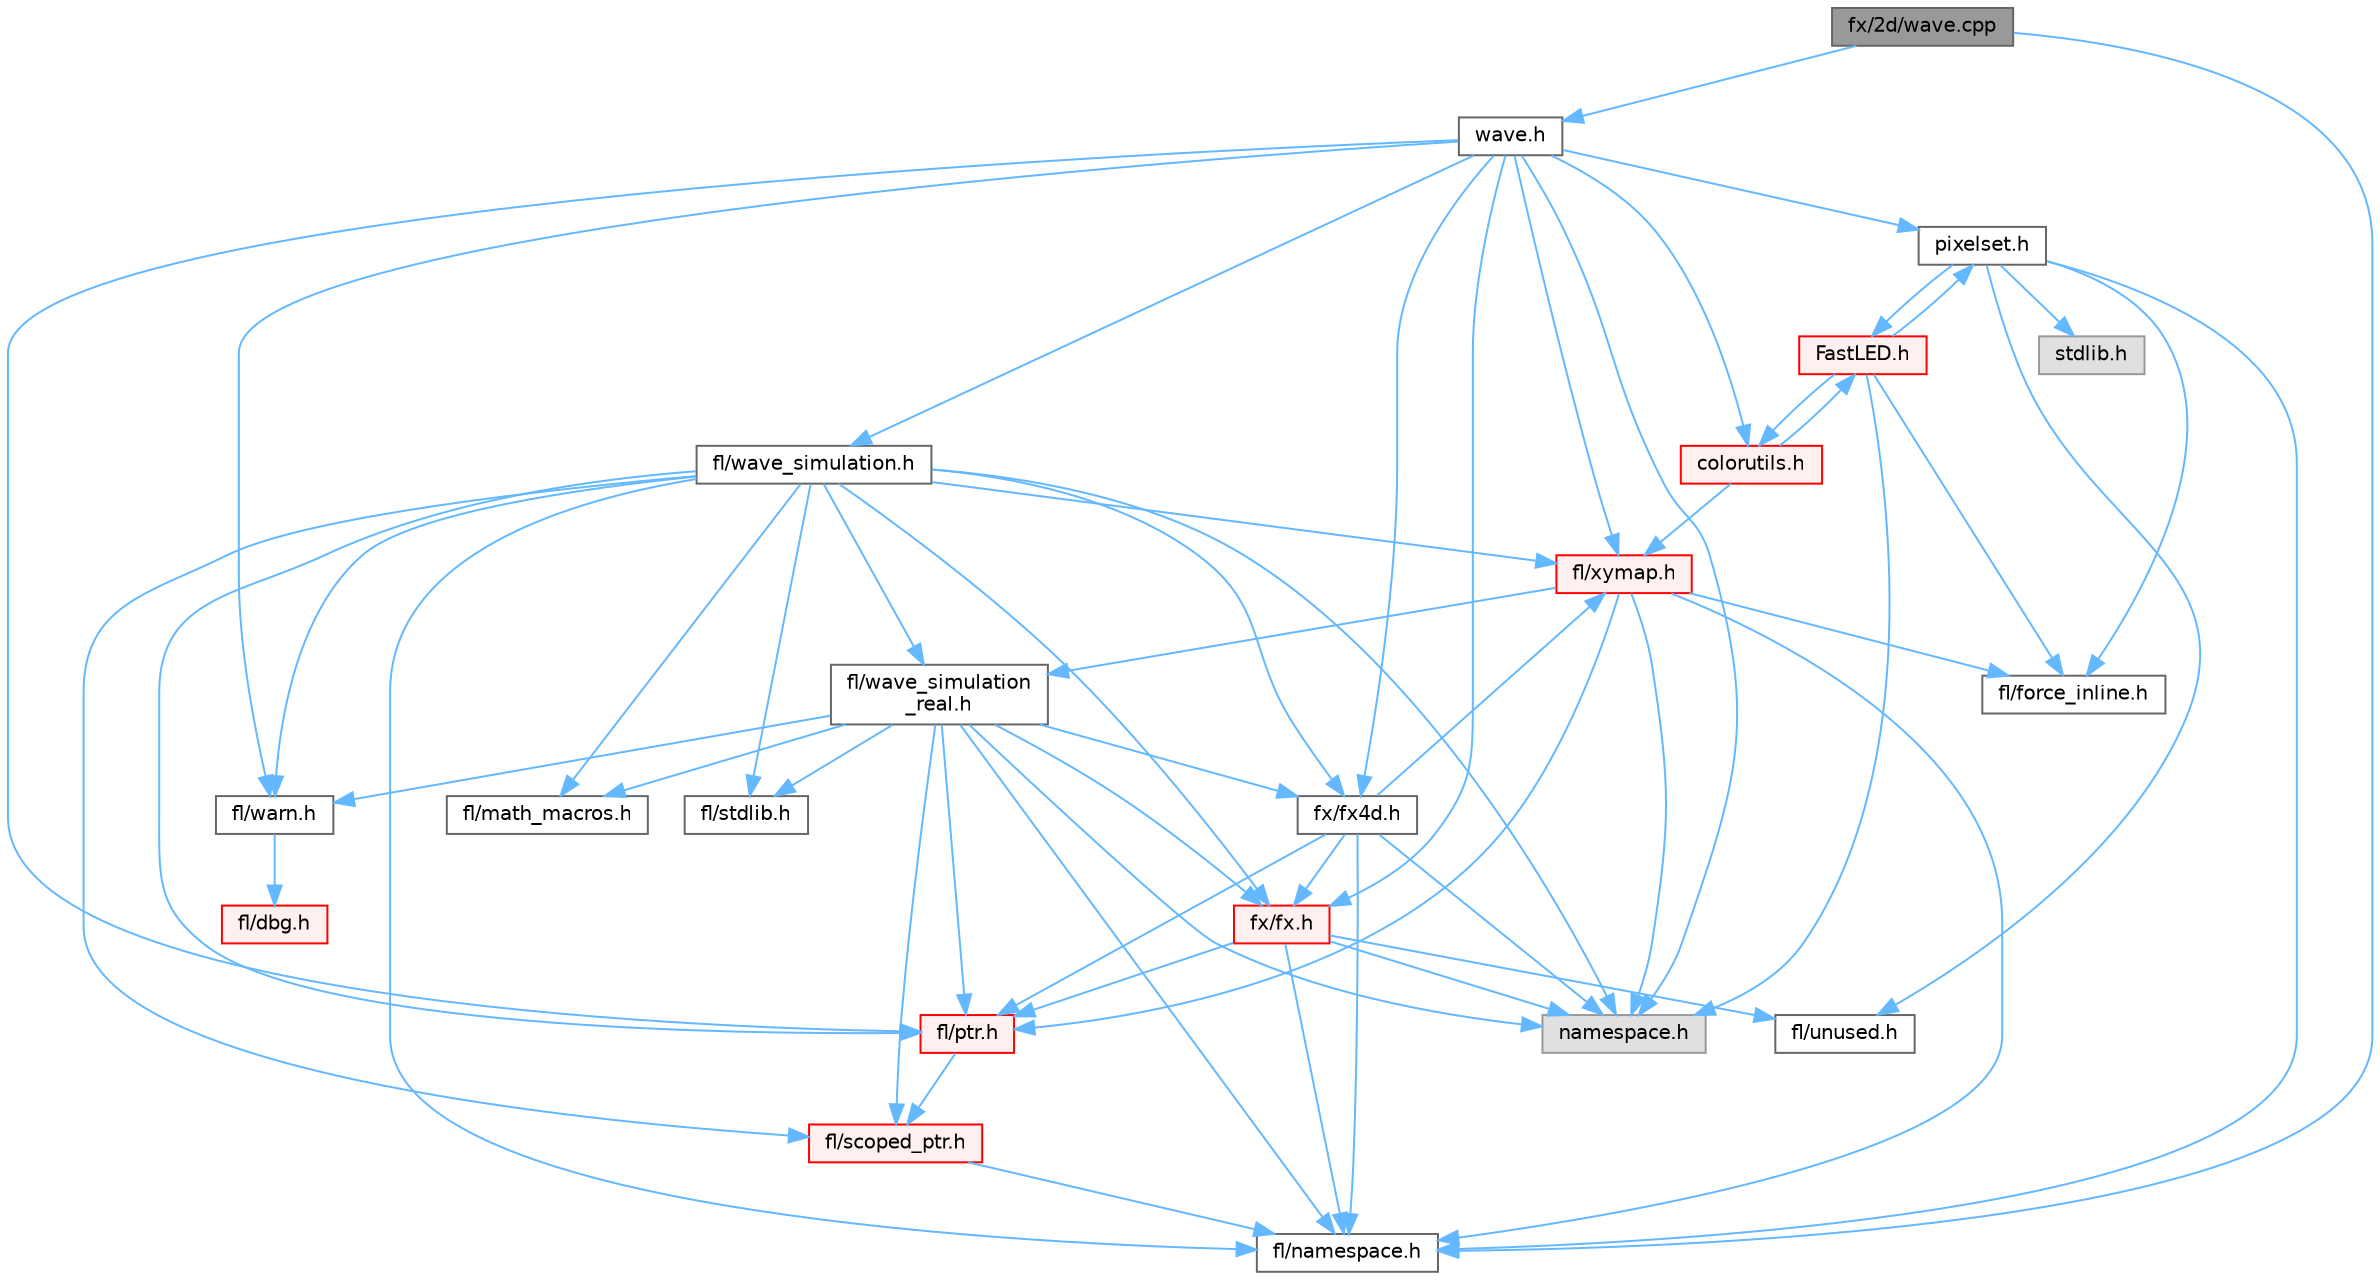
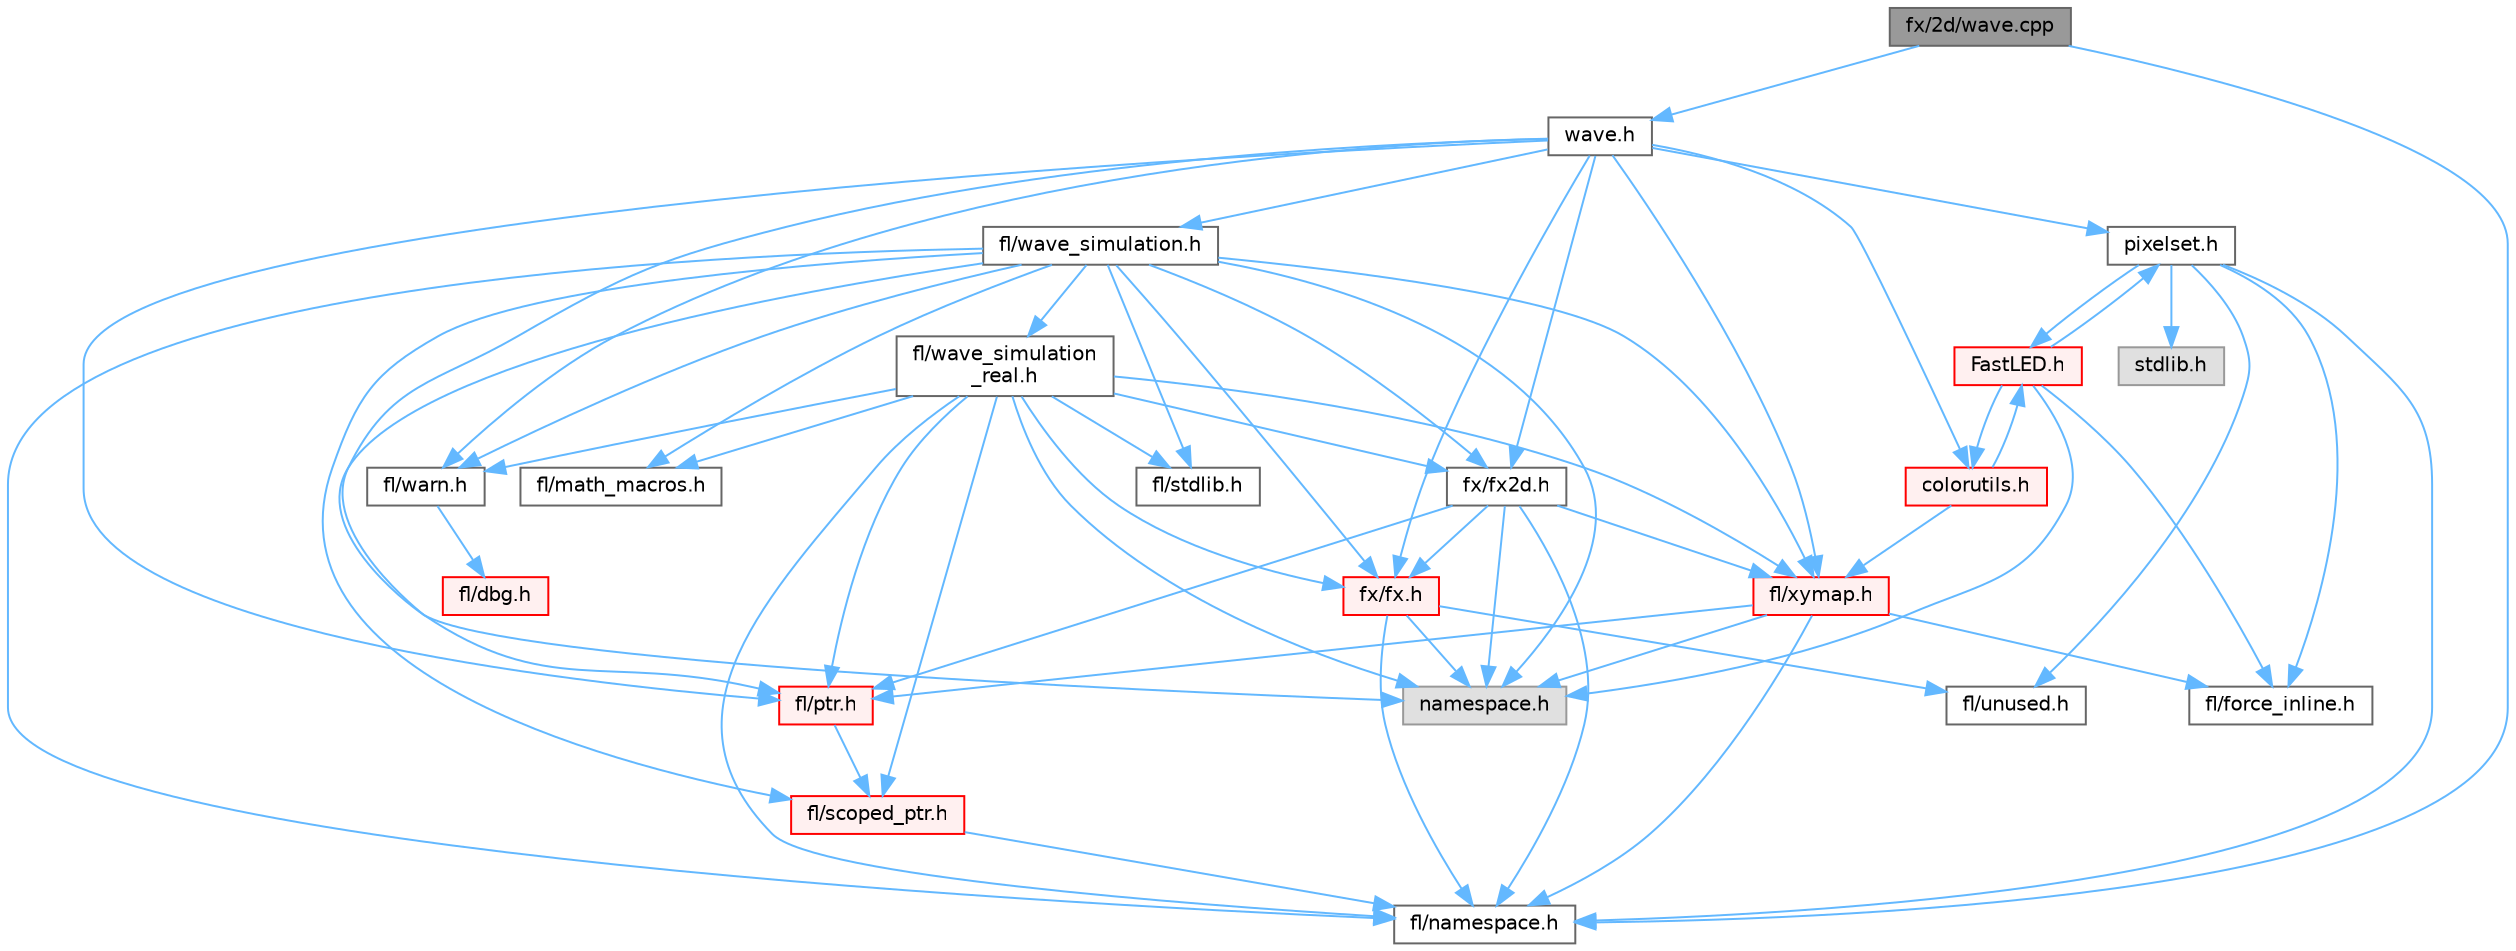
edge "fl/xymap.h" -> "fl/wave_simulation _real.h": reversed
node "fx/fx4d.h": label "fx/fx4d.h" -> "fx/fx2d.h"
edge "fx/fx.h" -> "fl/ptr.h": removed
